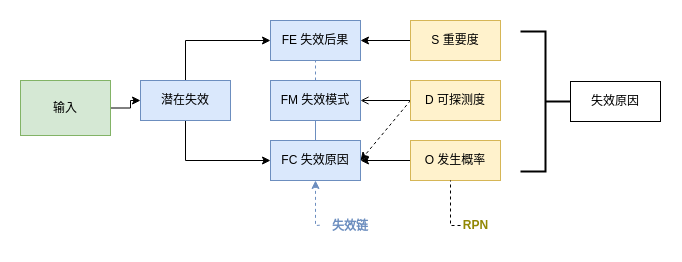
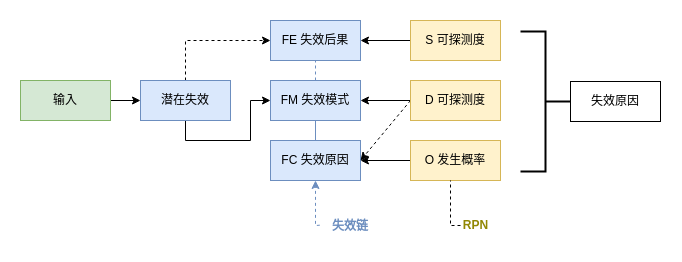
edge "潜在失效" -> "FE 失效后果": style solid -> dashed
node "S 重要度": label "S 重要度" -> "S 可探测度"
edge "D 可探测度" -> "FM 失效模式": arrowhead open -> classic
node "输入": size 90x55 -> 90x40
edge "潜在失效" -> "FC 失效原因": now "潜在失效" -> "FM 失效模式"
